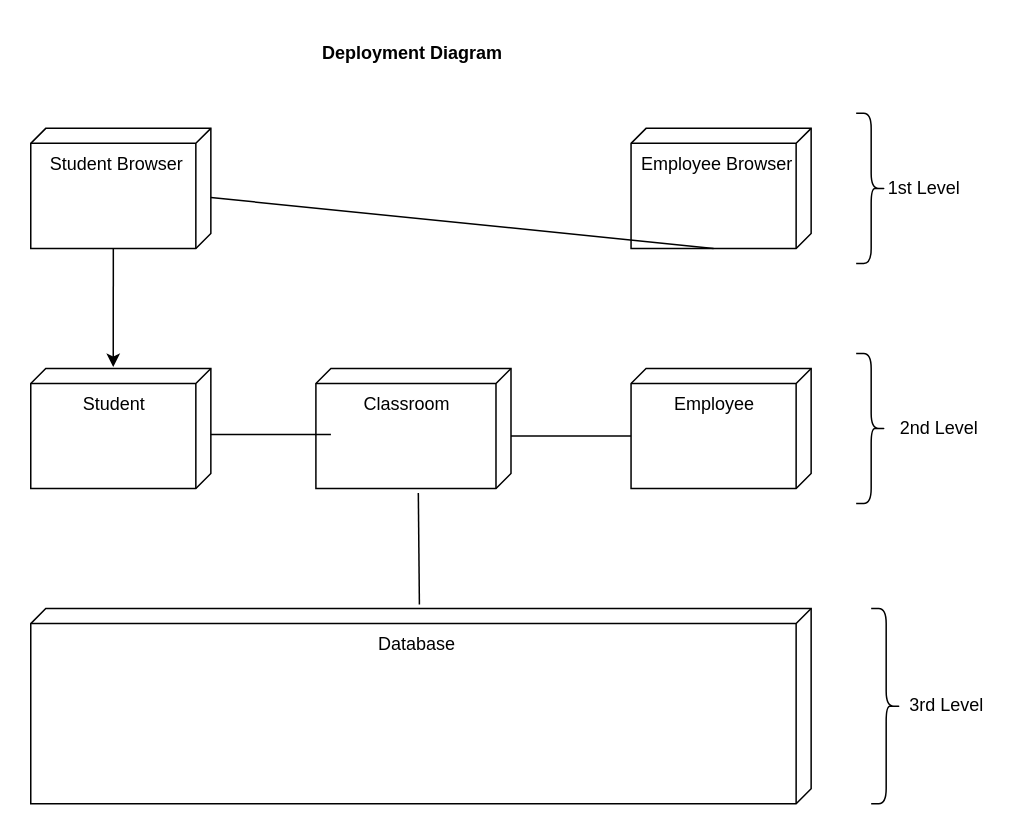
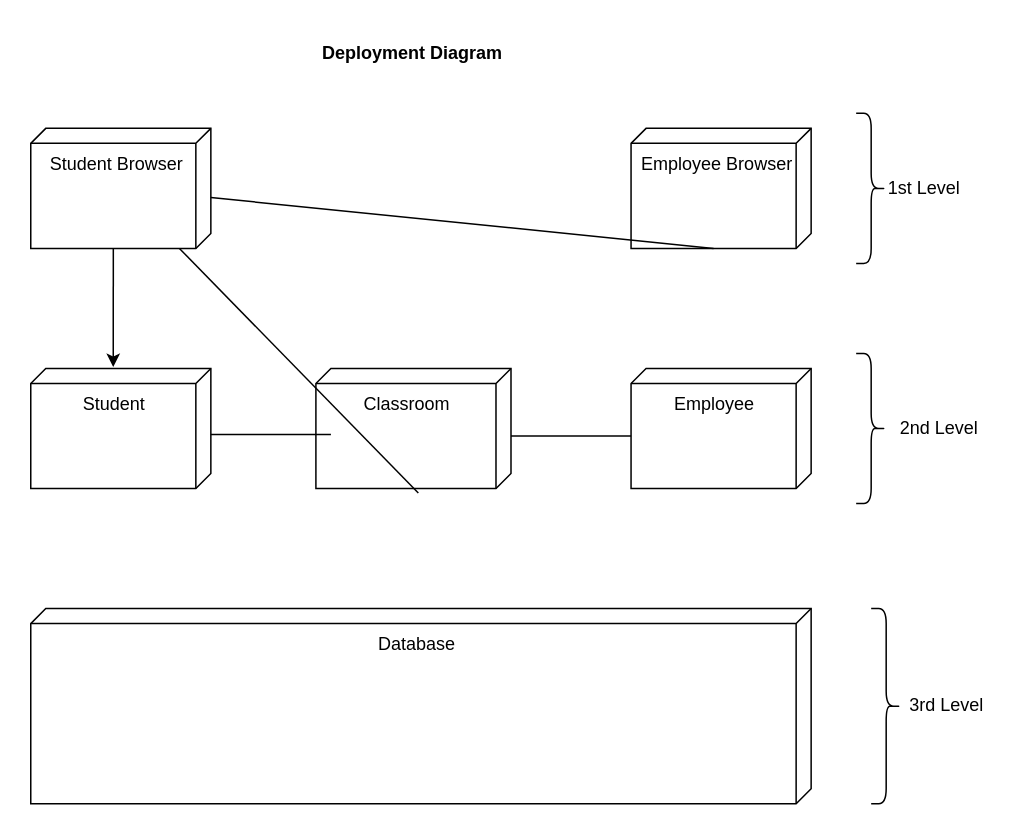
edge "Classroom" -- "Database": now "Classroom" -- "Student Browser"
